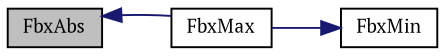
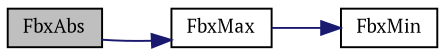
edge "FbxMax" -> "FbxAbs": reversed
